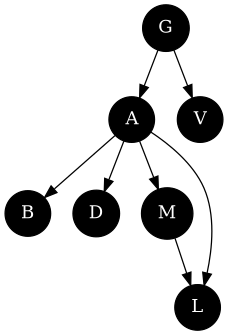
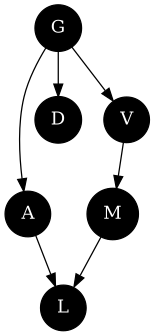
edge "A" -> "M": now "V" -> "M"
edge "A" -> "D": now "G" -> "D"
node "B": removed
